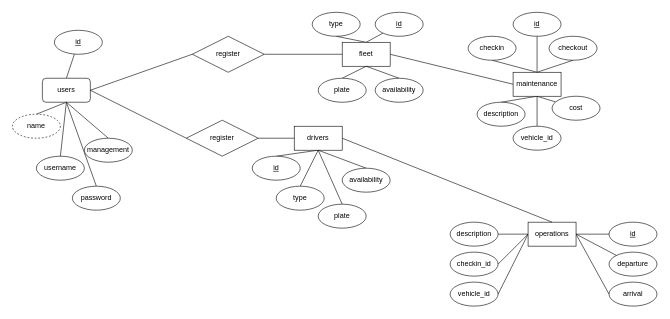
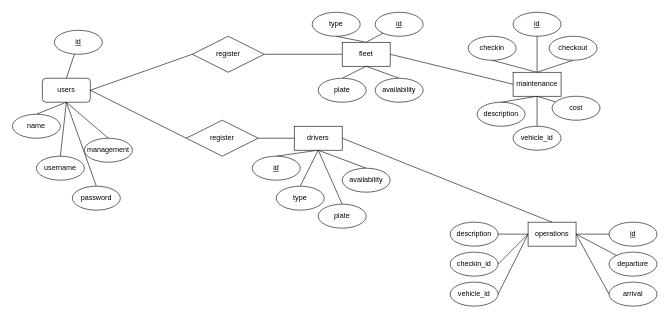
node "name": style dashed -> solid
